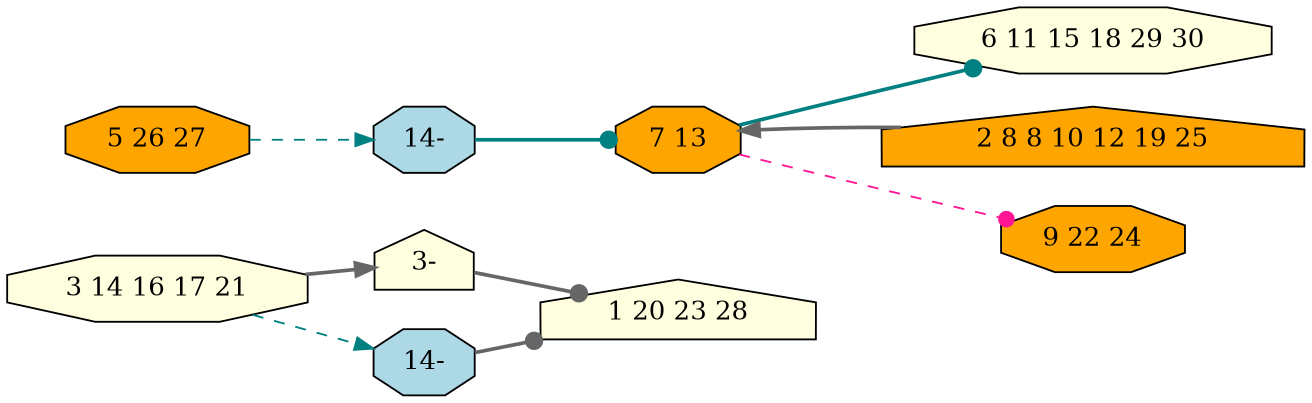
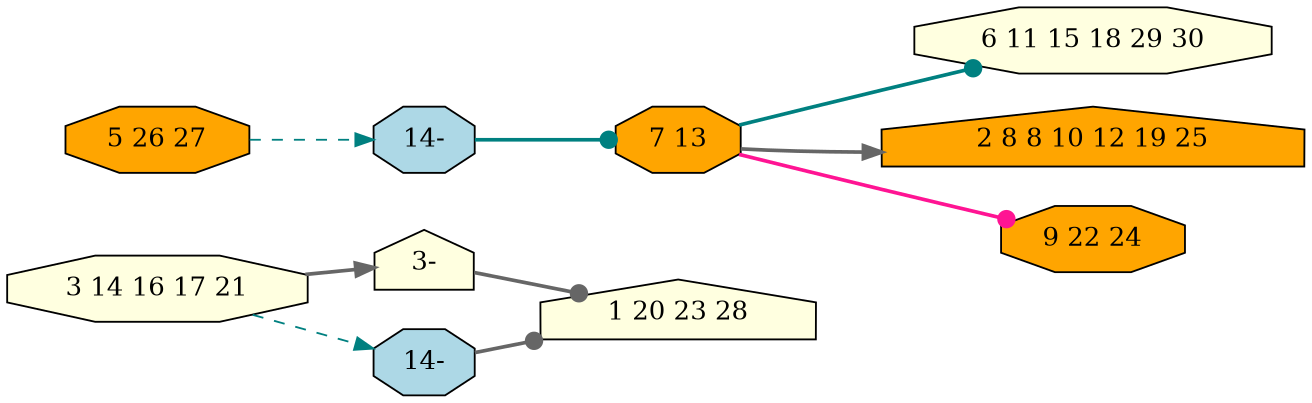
edge "2 8 8 10 12 19 25" -> "7 13": reversed
edge "7 13" -> "9 22 24": style dashed -> bold
